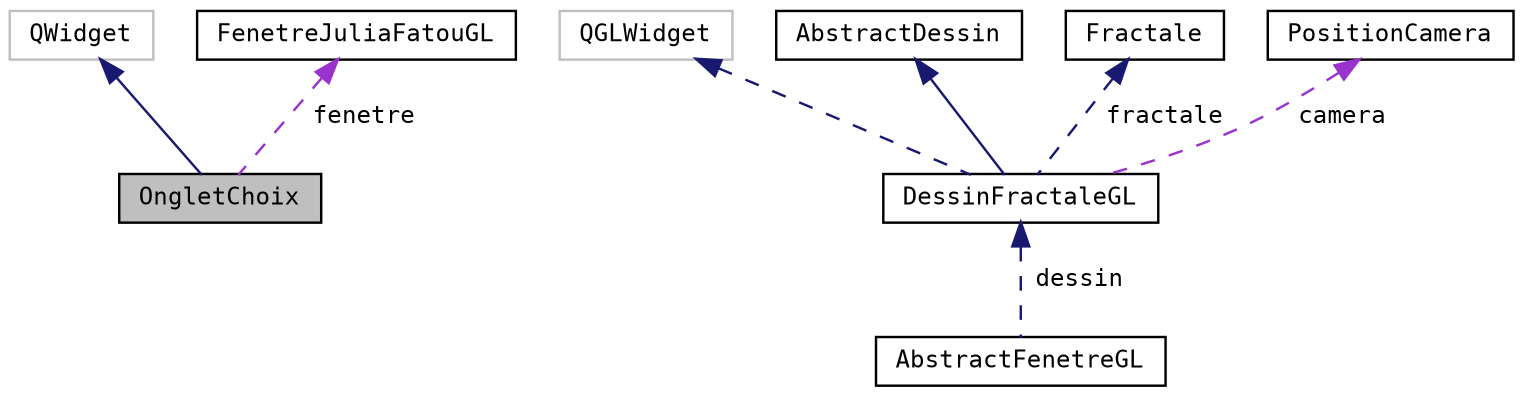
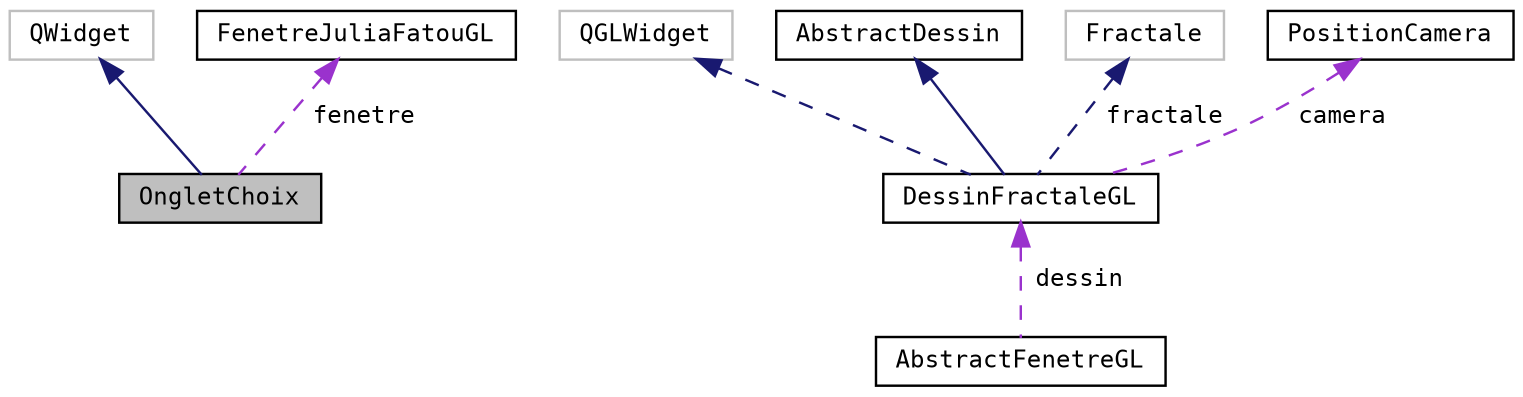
node "Fractale": color black -> grey75
edge "AbstractFenetreGL" -> "DessinFractaleGL": color midnightblue -> darkorchid3
